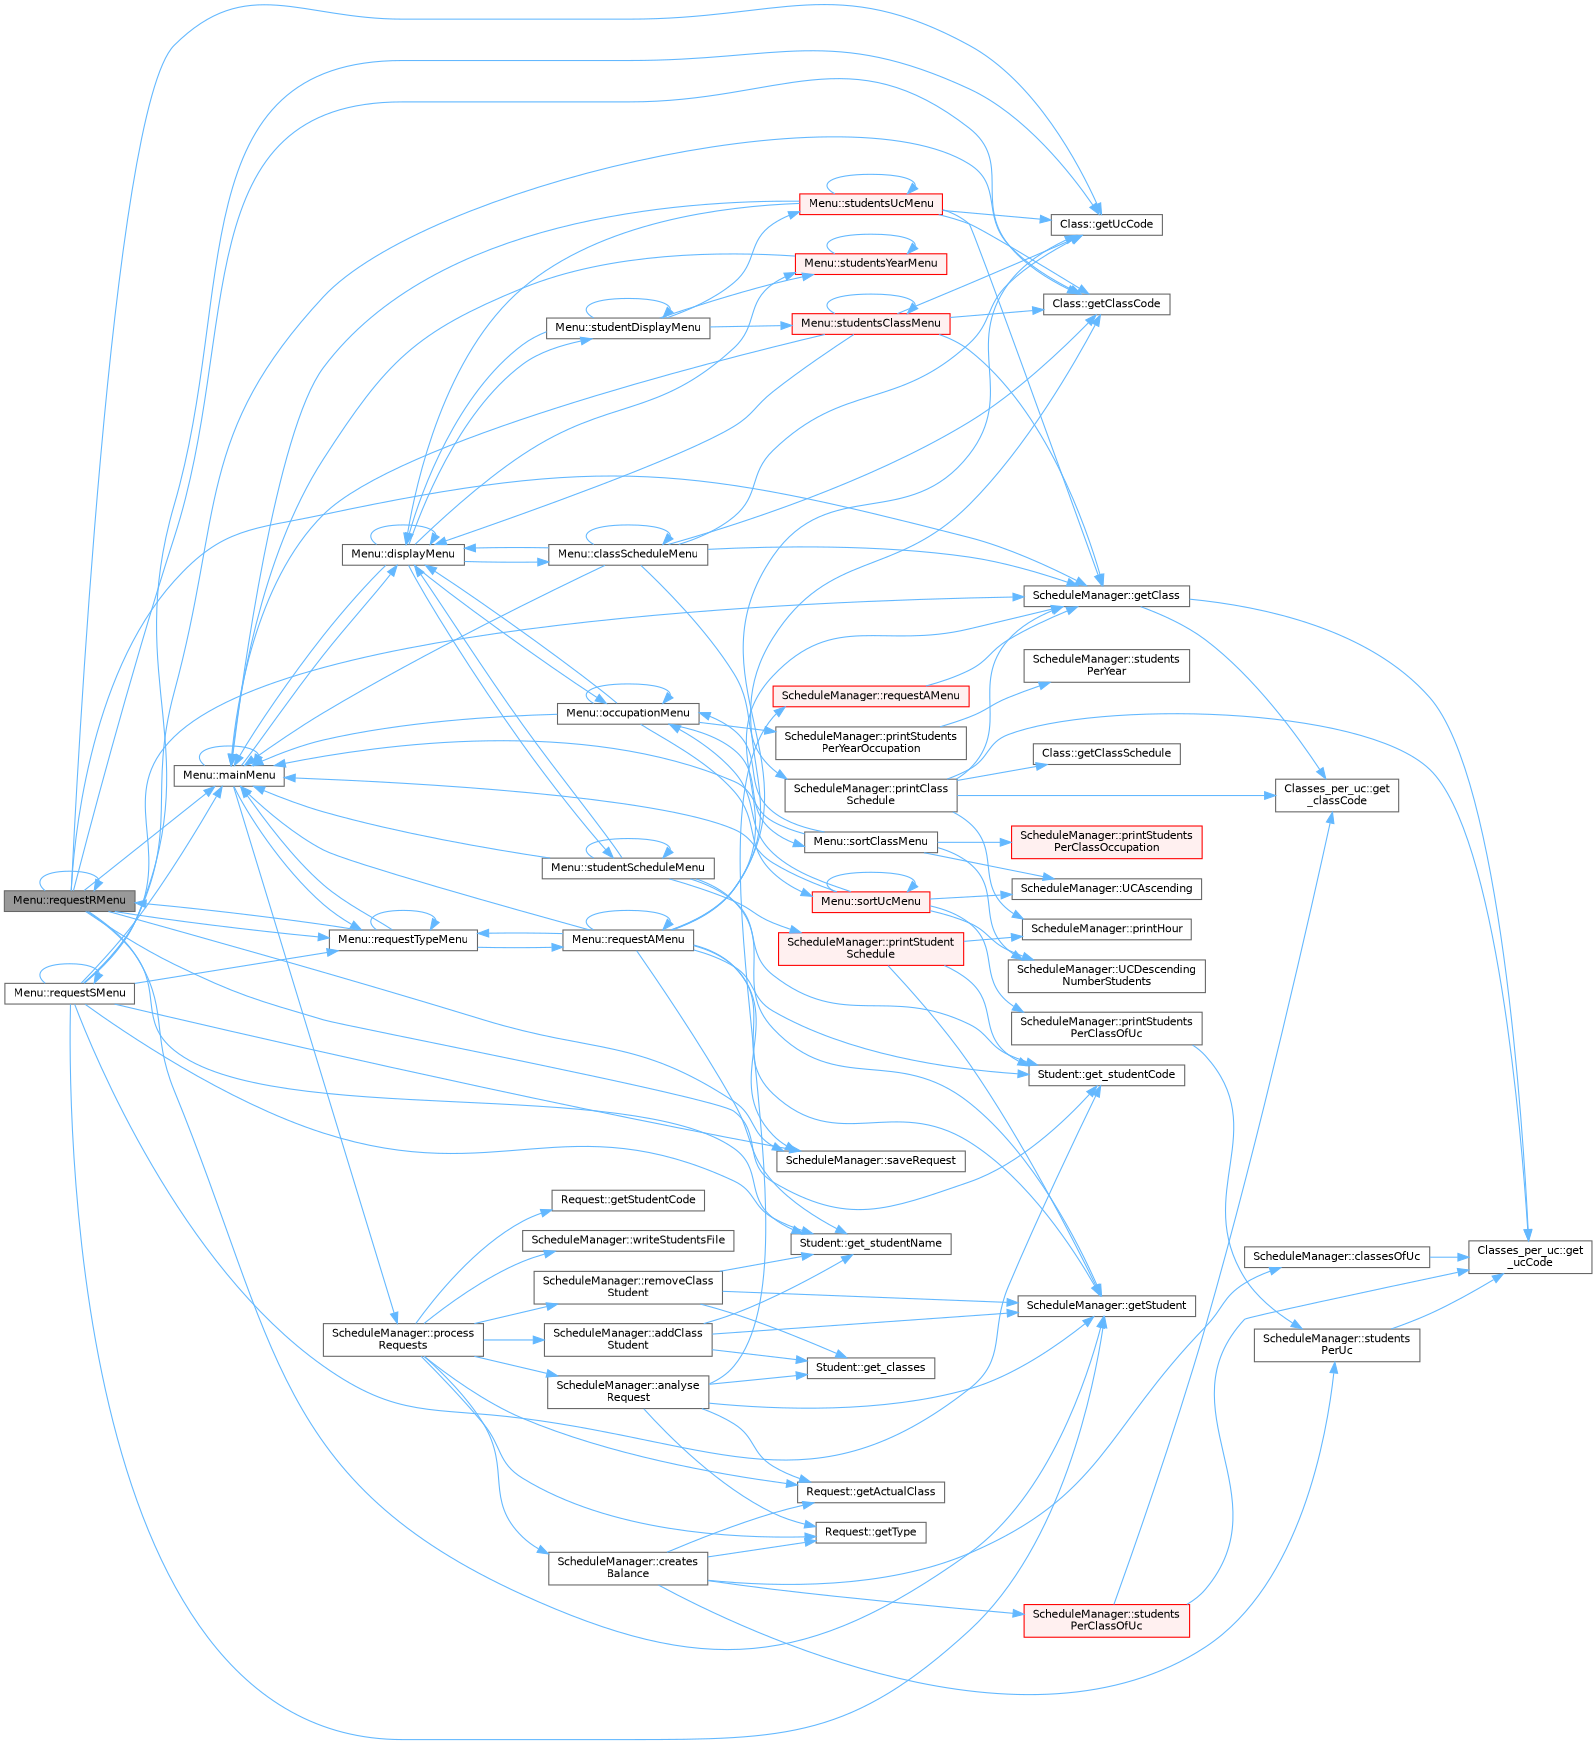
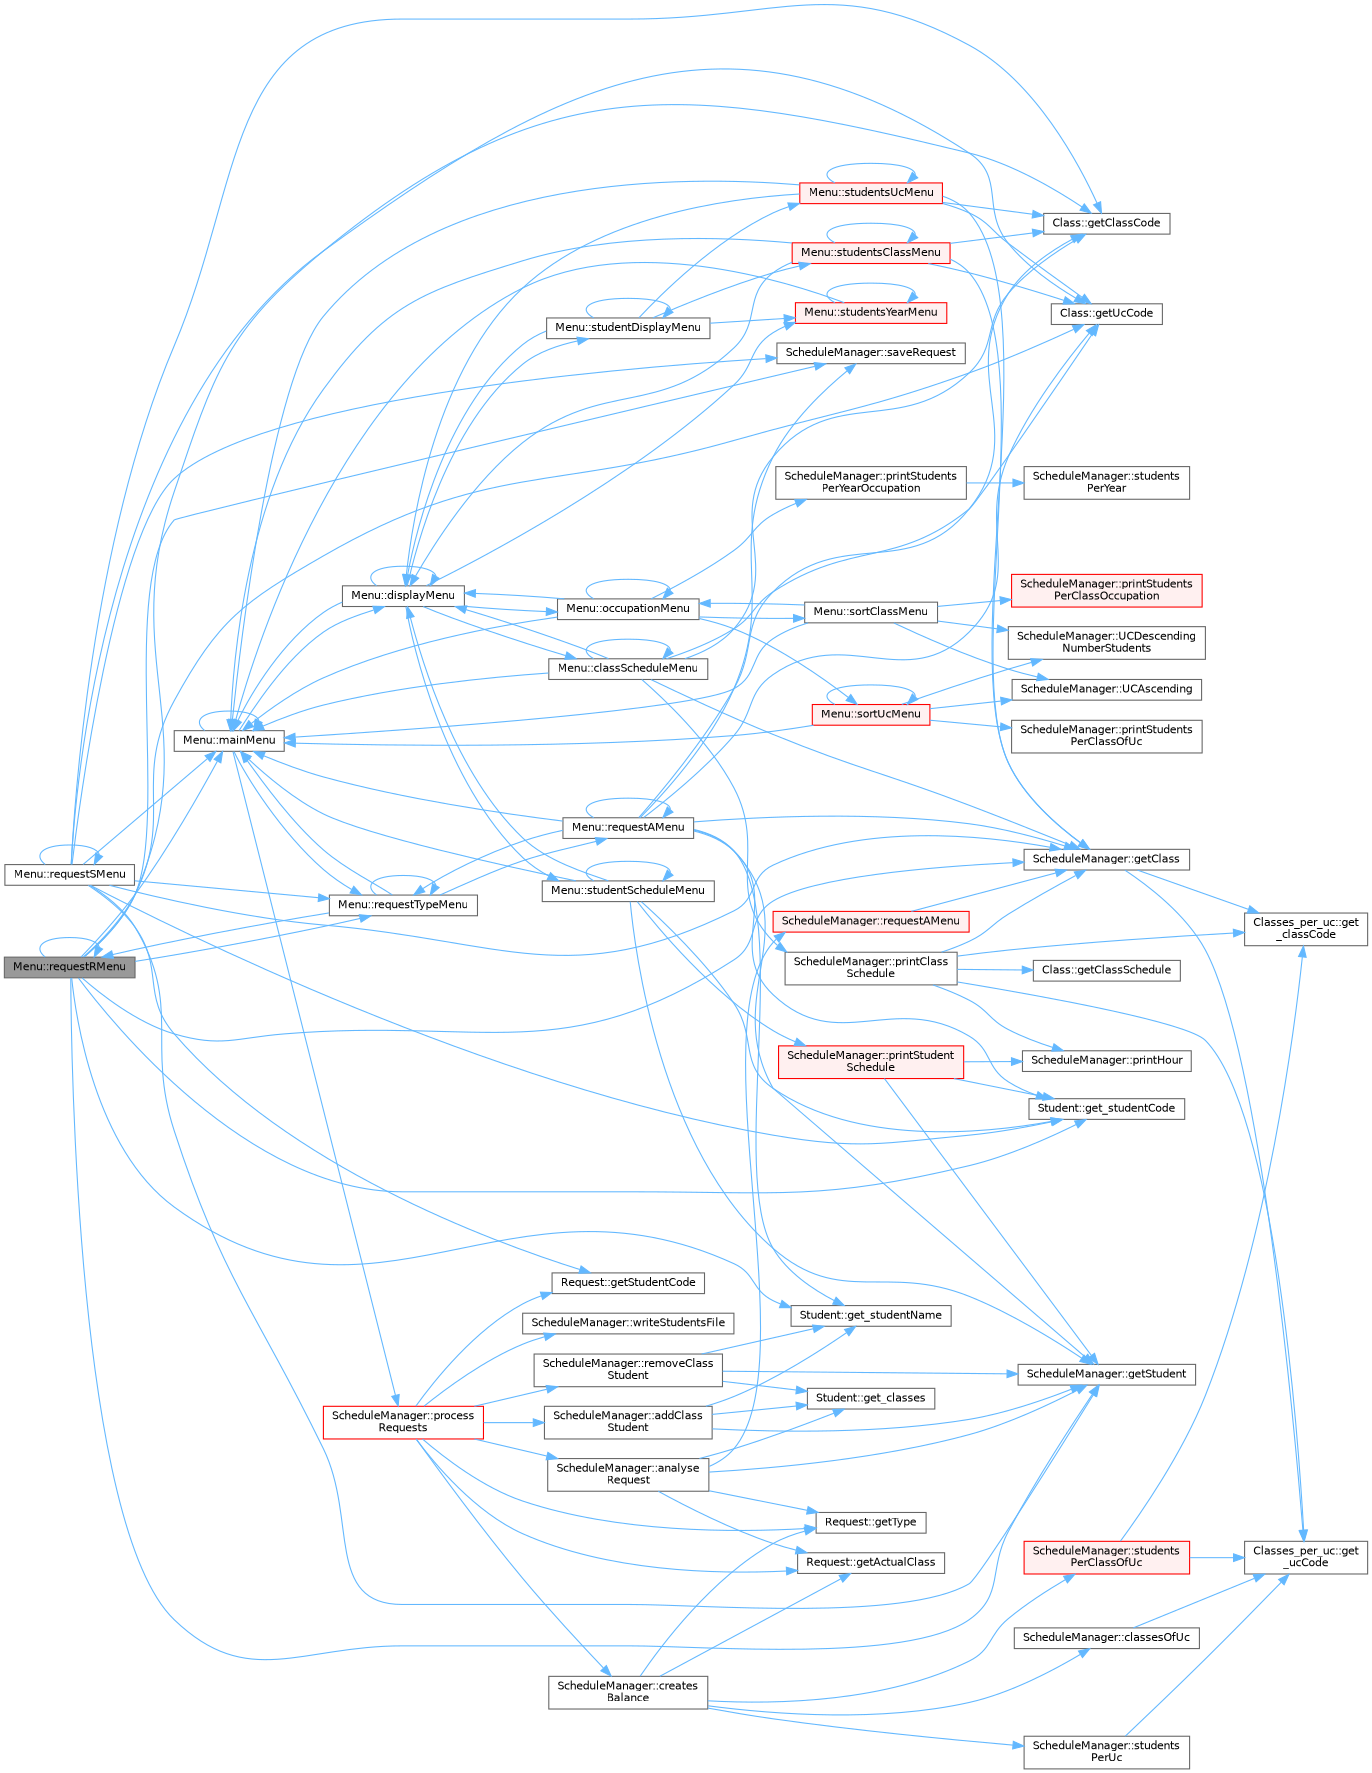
edge "Menu::sortUcMenu" -> "Menu::occupationMenu": removed
edge "Menu::requestSMenu" -> "Student::get_studentName": now "Menu::requestSMenu" -> "Request::getStudentCode"
edge "ScheduleManager::printStudents PerClassOfUc" -> "ScheduleManager::students PerUc": removed
node "ScheduleManager::process Requests": color grey40 -> red
